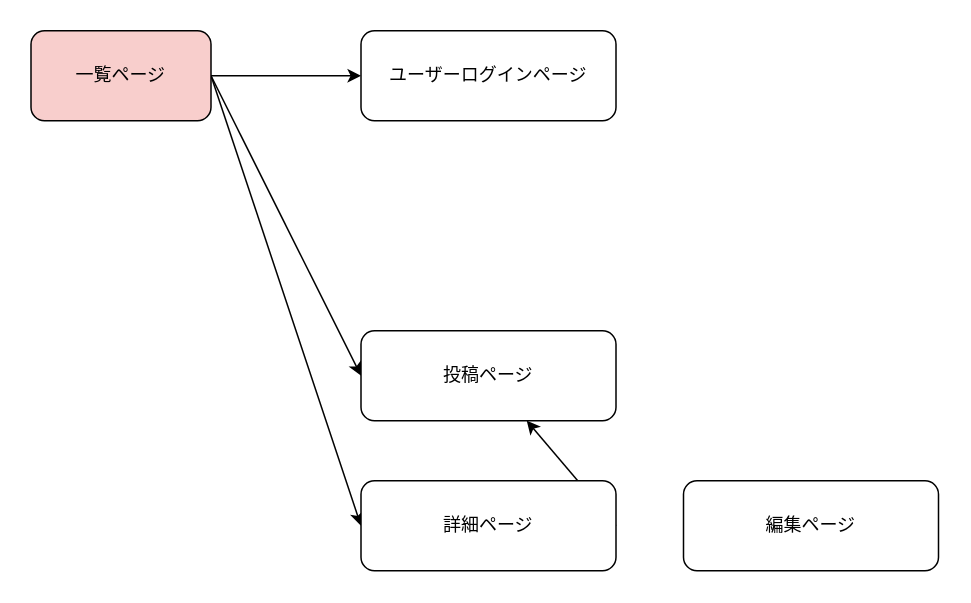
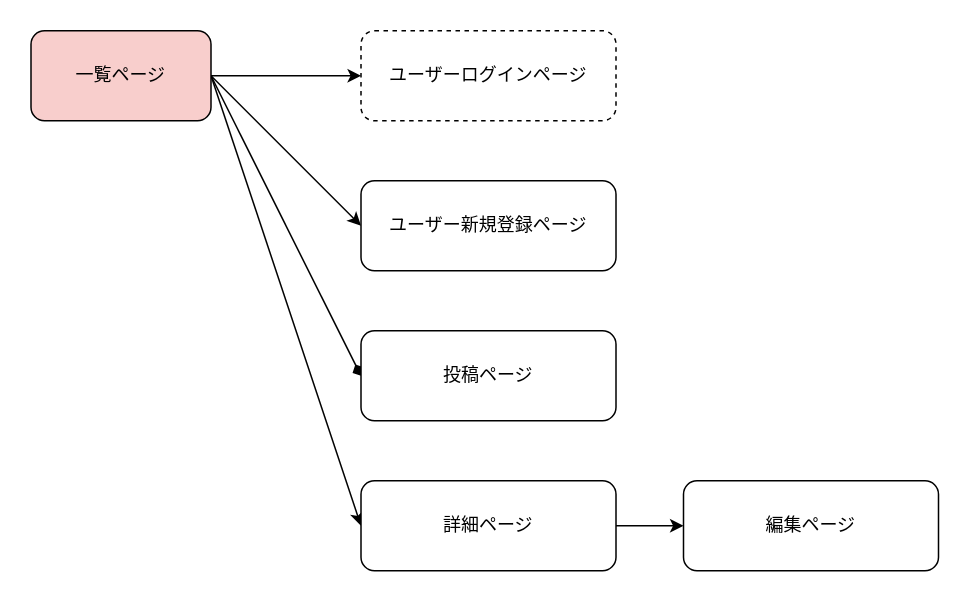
node "ユーザーログインページ": style solid -> dashed
edge "一覧ページ" -> "ユーザー新規登録ページ": added
node "ユーザー新規登録ページ": added
edge "一覧ページ" -> "投稿ページ": arrowhead classic -> diamond
edge "詳細ページ" -> "投稿ページ": now "詳細ページ" -> "編集ページ"
